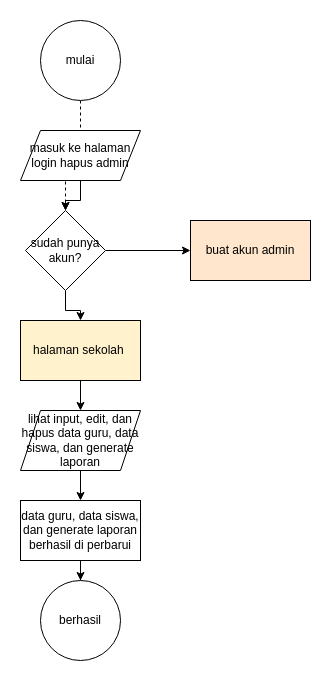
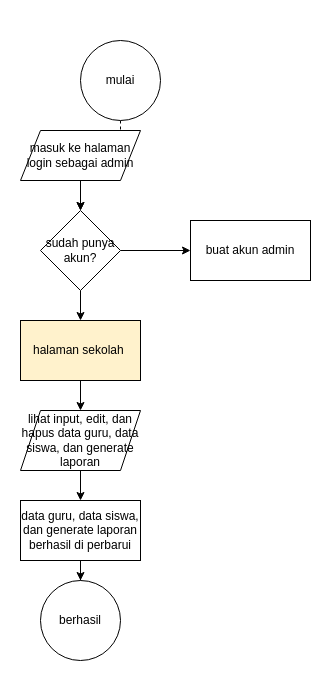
node "mulai": moved (81, 61) -> (121, 81)
node "masuk ke halaman login hapus admin": label "masuk ke halaman login hapus admin" -> "masuk ke halaman login sebagai admin"
node "sudah punya akun?": moved (66, 251) -> (81, 251)
node "buat akun admin": fillcolor #ffe6cc -> #ffffff
